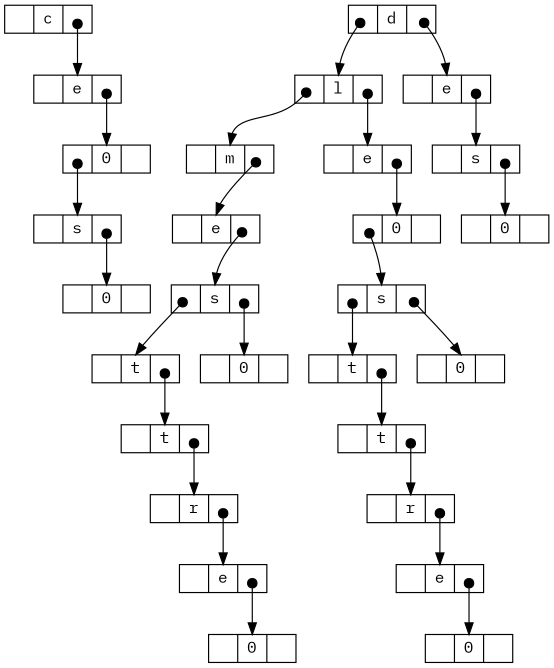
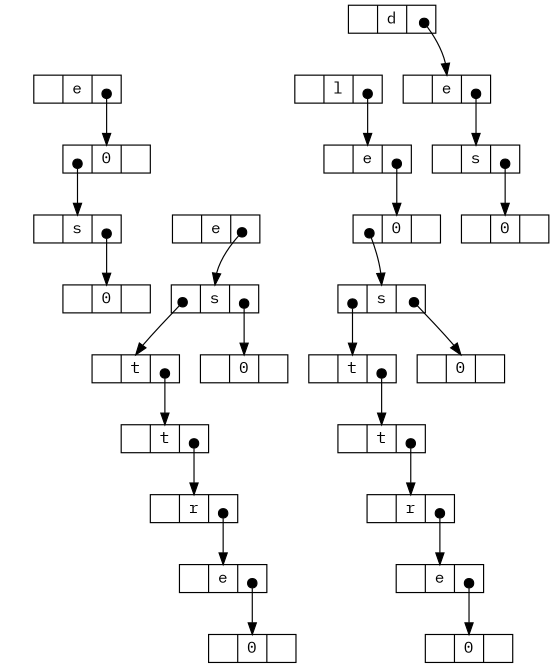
node "c": removed
edge "d" -- "l": removed
node "m": removed
